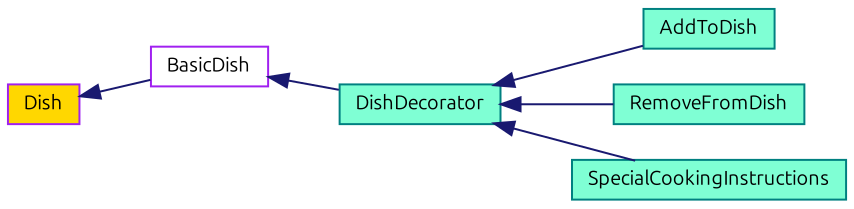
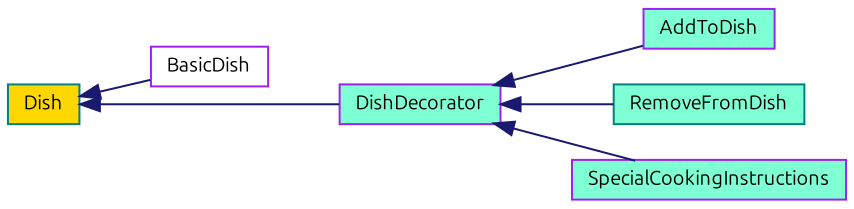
node "AddToDish": color teal -> purple
edge "DishDecorator" -> "BasicDish": now "DishDecorator" -> "Dish"
node "Dish": color purple -> teal
node "DishDecorator": color teal -> purple
node "SpecialCookingInstructions": color teal -> purple
